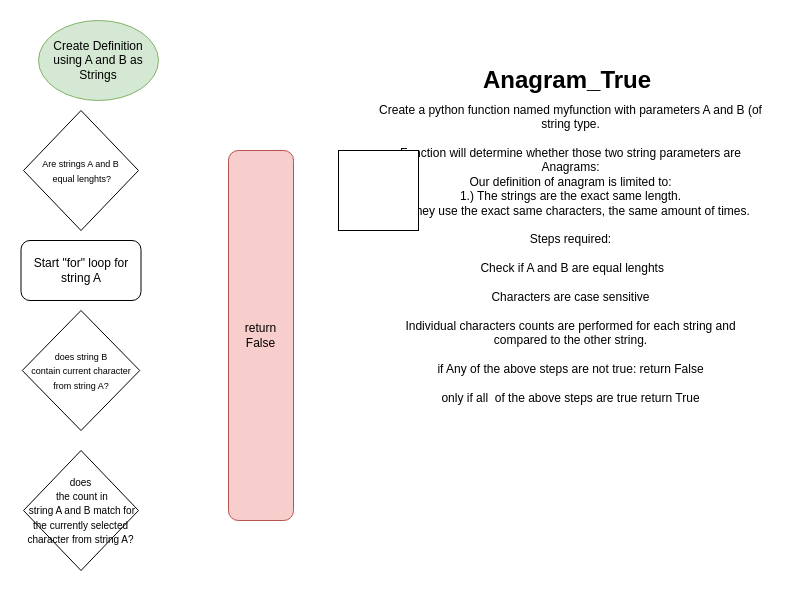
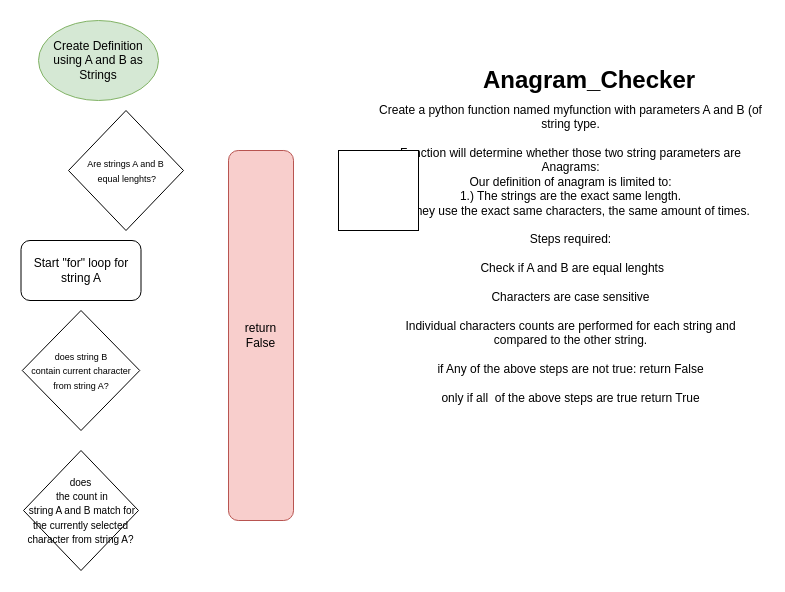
node "Anagram_True": label "Anagram_True" -> "Anagram_Checker"
node "Are strings A and B equal lenghts?": moved (81, 171) -> (126, 171)
